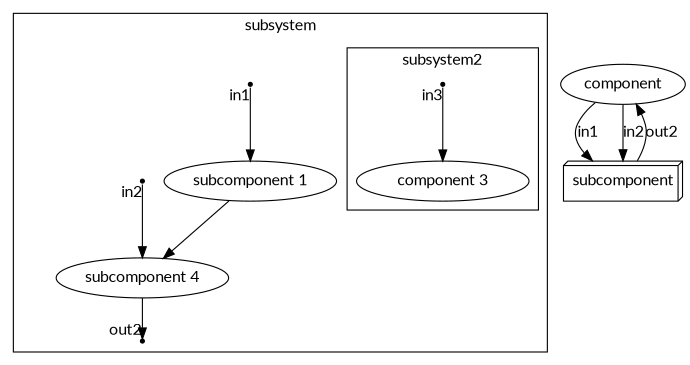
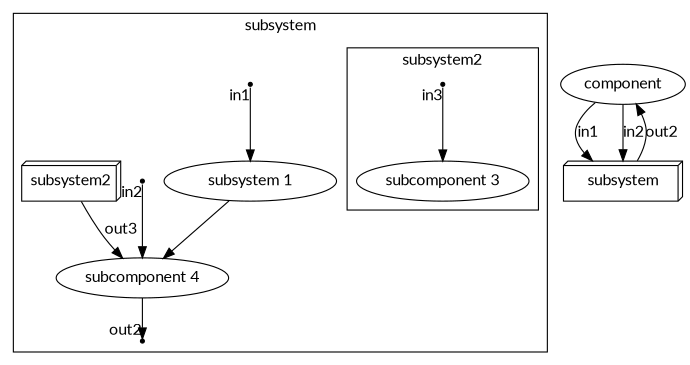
node "subsystem2": added
node "subcomponent 1": label "subcomponent 1" -> "subsystem 1"
node "component 3": label "component 3" -> "subcomponent 3"
node "subcomponent": label "subcomponent" -> "subsystem"
